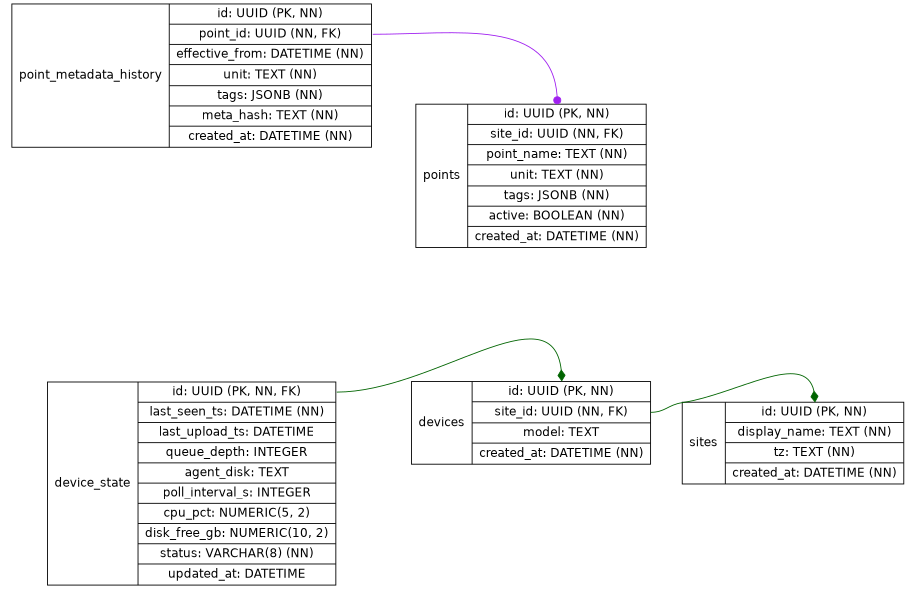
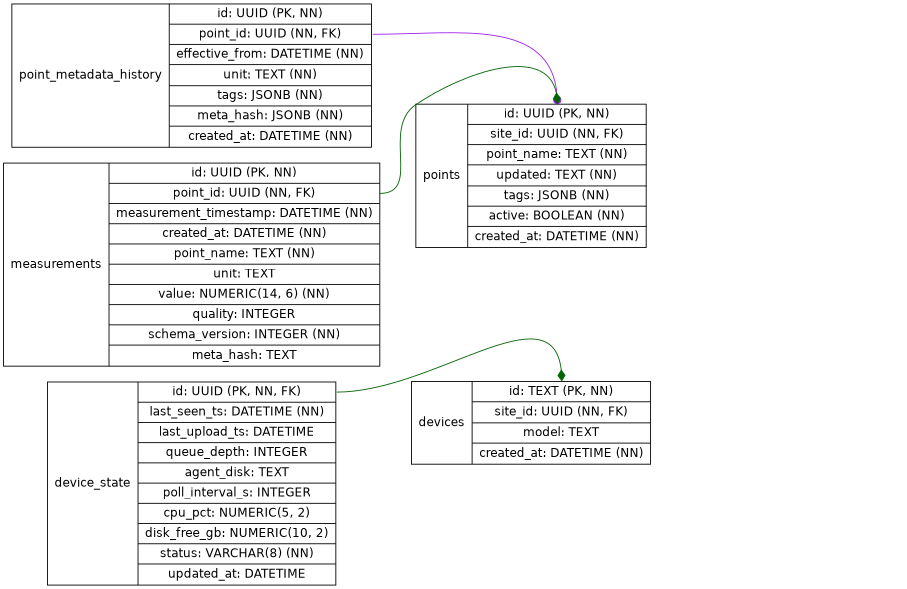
node "point_metadata_history": text "meta_hash: TEXT (NN)" -> "meta_hash: JSONB (NN)"
node "points": text "unit: TEXT (NN)" -> "updated: TEXT (NN)"
node "measurements": added
node "devices": text "id: UUID (PK, NN)" -> "id: TEXT (PK, NN)"
node "sites": removed
